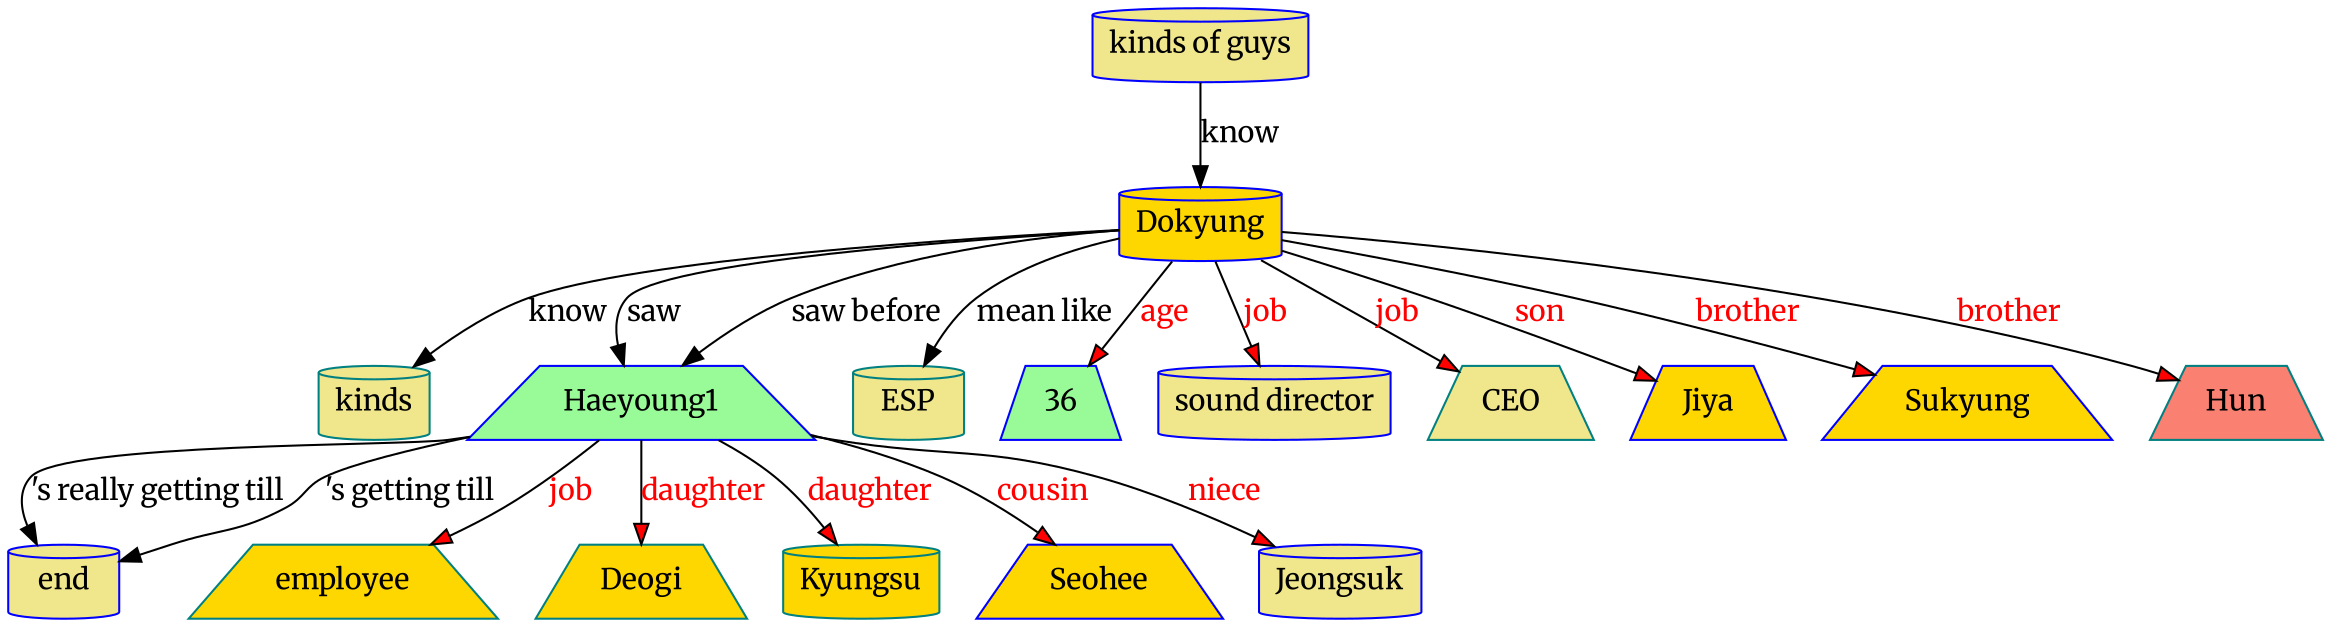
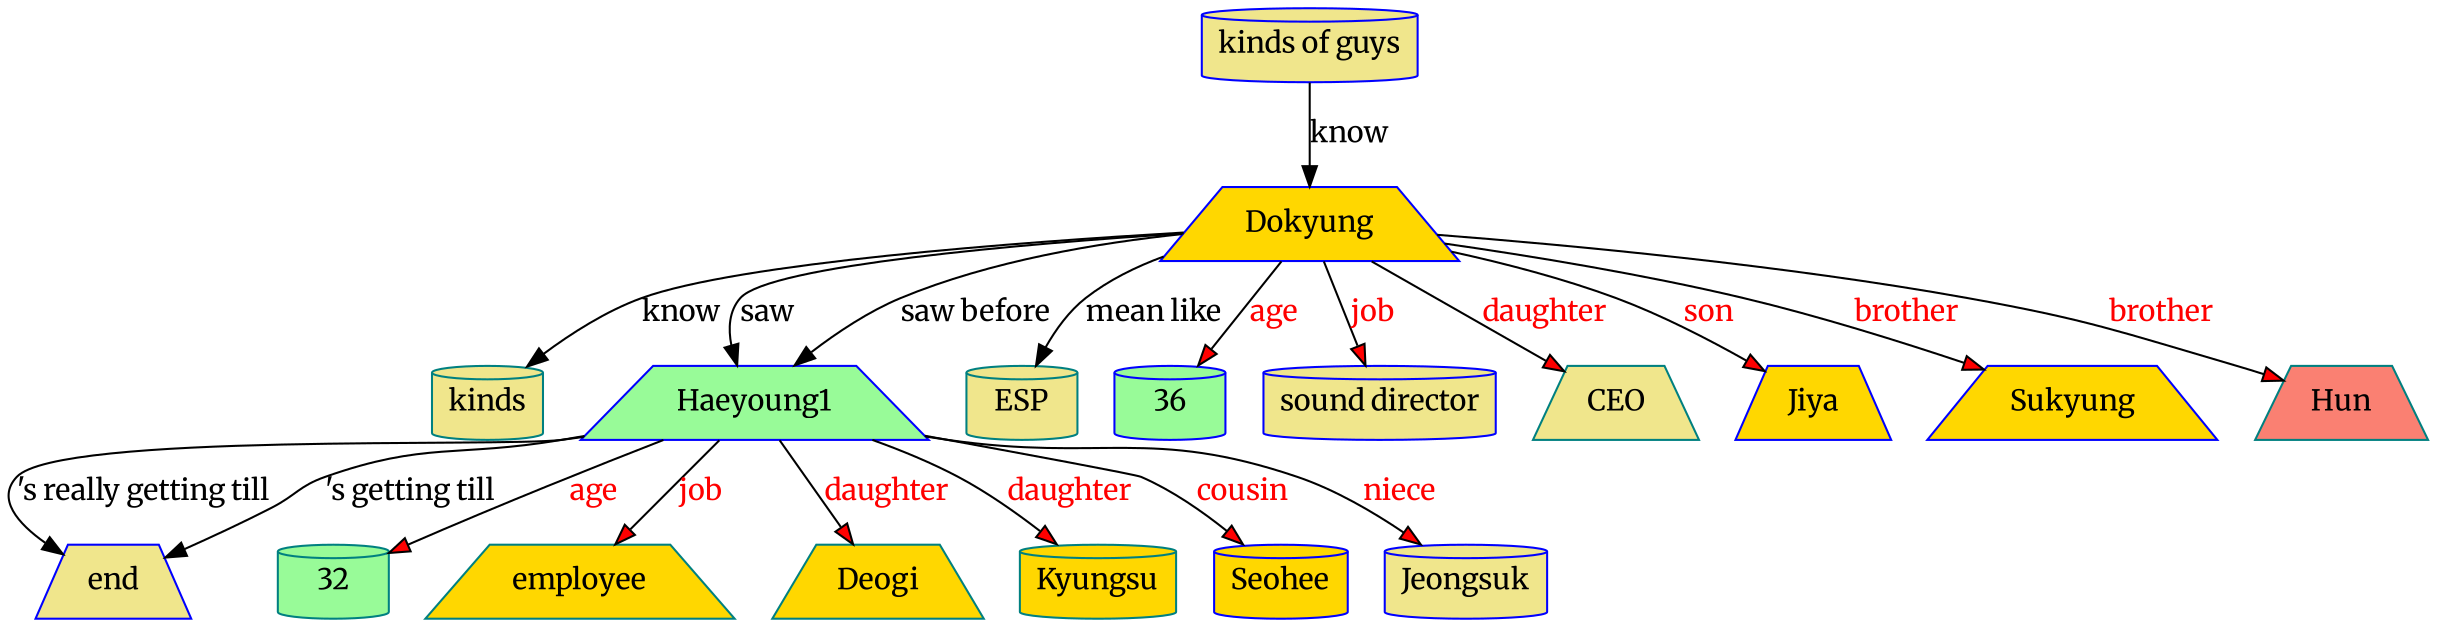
node "Dokyung": shape cylinder -> trapezium
edge "Dokyung" -> "CEO": label "job" -> "daughter"
node "36": shape trapezium -> cylinder
node "end": shape cylinder -> trapezium
node "32": added
node "Seohee": shape trapezium -> cylinder
